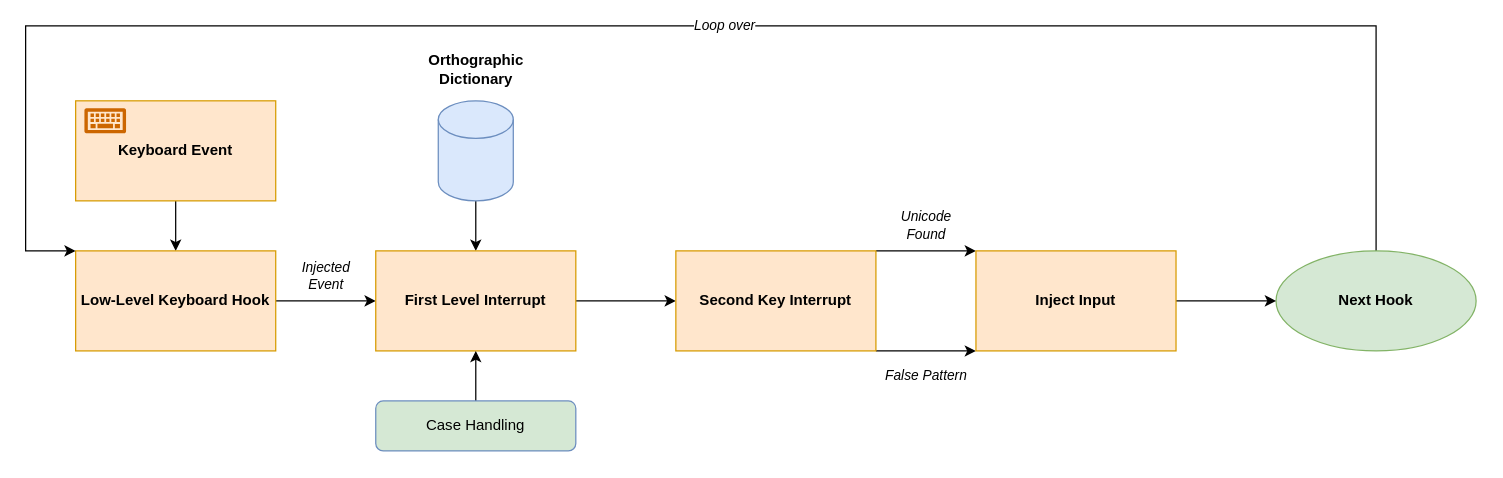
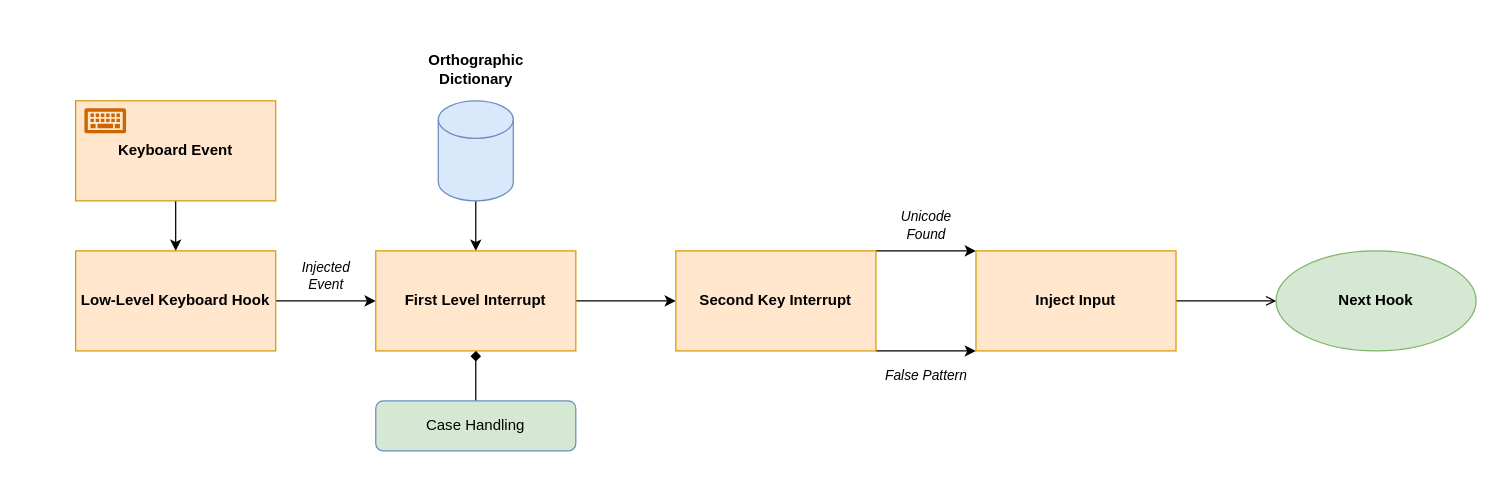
edge "Next Hook" -> "Low-Level Keyboard Hook": removed, label "Loop over"
edge "Inject Input" -> "Next Hook": arrowhead classic -> open
edge "Case Handling" -> "First Level Interrupt": arrowhead classic -> diamond
